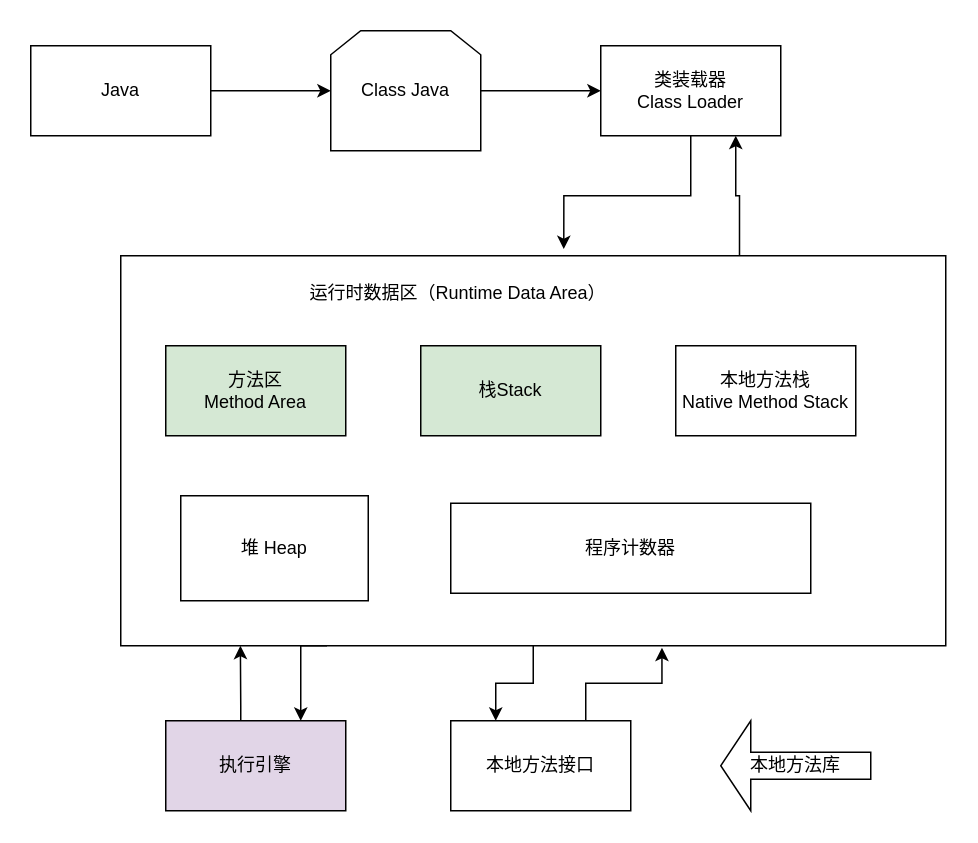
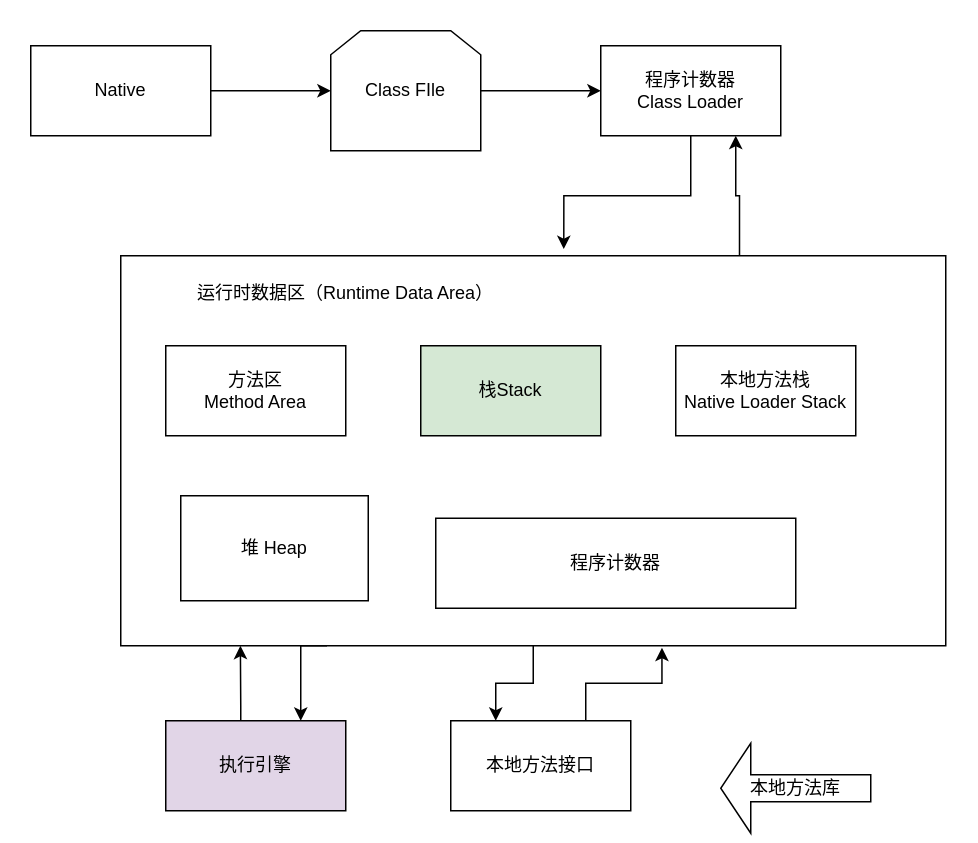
node "Java": label "Java" -> "Native"
node "Class Java": label "Class Java" -> "Class FIle"
node "类装载器 Class Loader": label "类装载器 Class Loader" -> "程序计数器 Class Loader"
node "运行时数据区（Runtime Data Area）": moved (458, 293) -> (346, 293)
node "方法区 Method Area": fillcolor #d5e8d4 -> #ffffff
node "本地方法栈 Native Method Stack": label "本地方法栈 Native Method Stack" -> "本地方法栈 Native Loader Stack"
node "程序计数器": moved (631, 548) -> (616, 563)
node "本地方法库": moved (796, 766) -> (796, 788)
